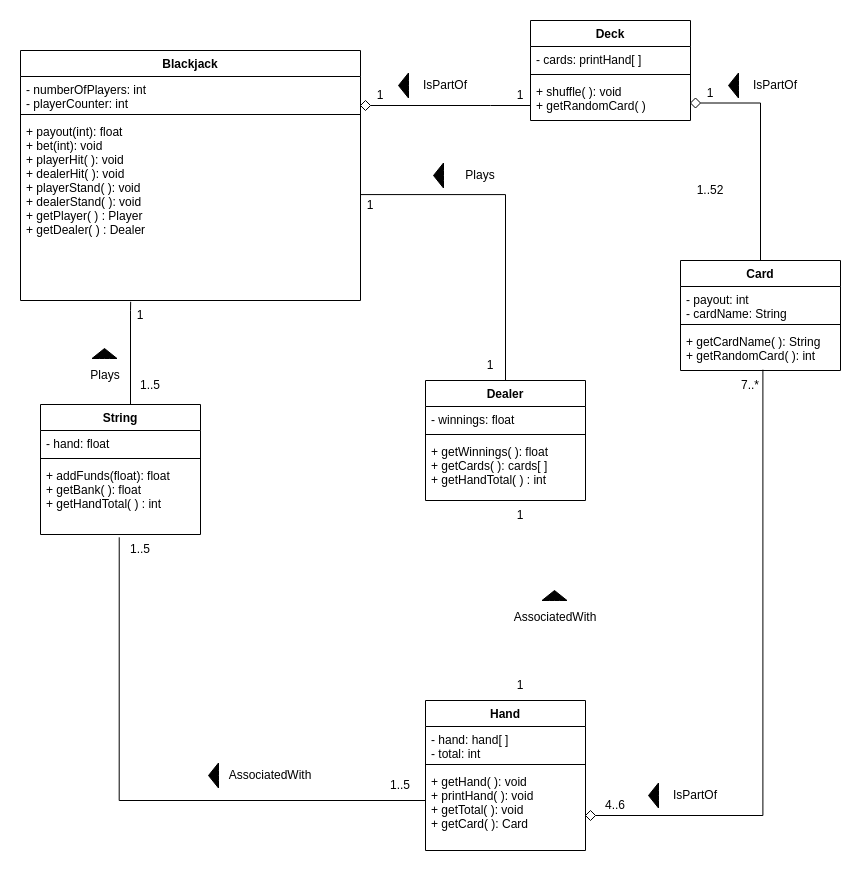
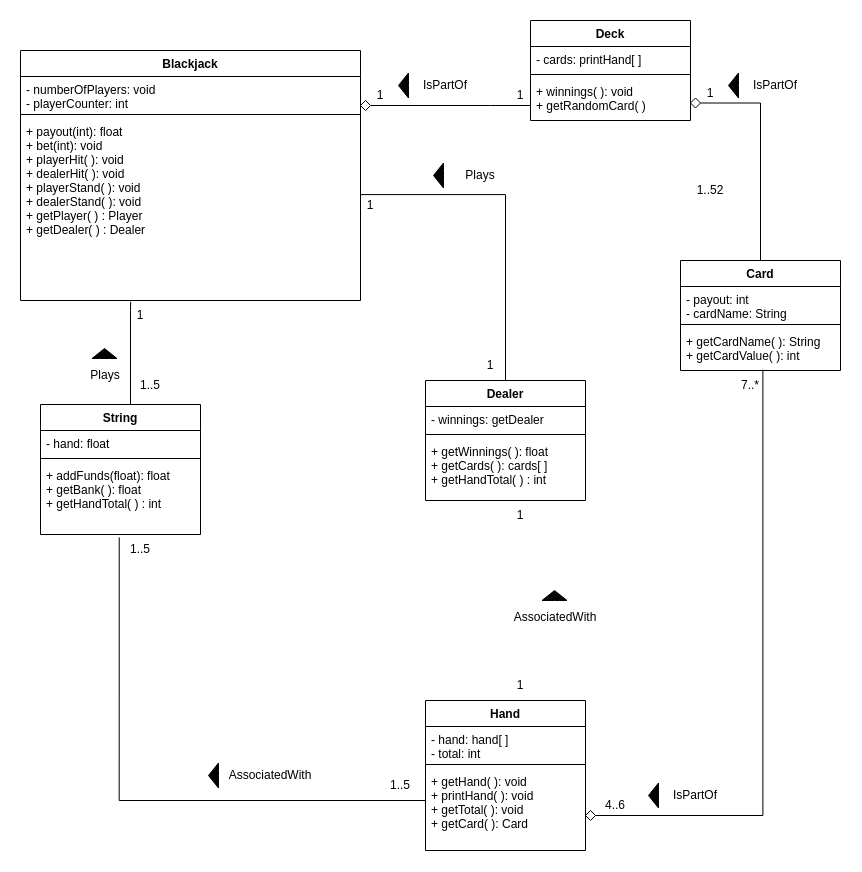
node "- numberOfPlayers: int - playerCounter: int": label "- numberOfPlayers: int - playerCounter: int" -> "- numberOfPlayers: void - playerCounter: int"
node "+ shuffle( ): void + getRandomCard( )": label "+ shuffle( ): void + getRandomCard( )" -> "+ winnings( ): void + getRandomCard( )"
node "+ getCardName( ): String + getRandomCard( ): int": label "+ getCardName( ): String + getRandomCard( ): int" -> "+ getCardName( ): String + getCardValue( ): int"
node "- winnings: float": label "- winnings: float" -> "- winnings: getDealer"
